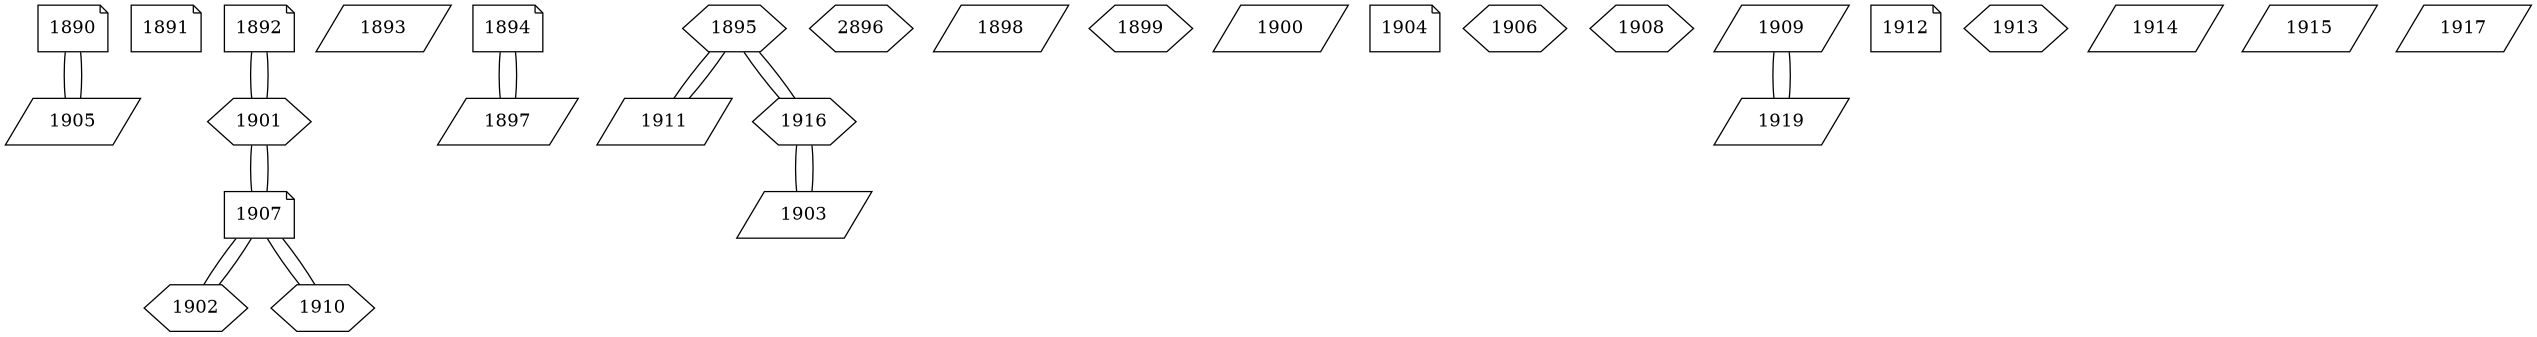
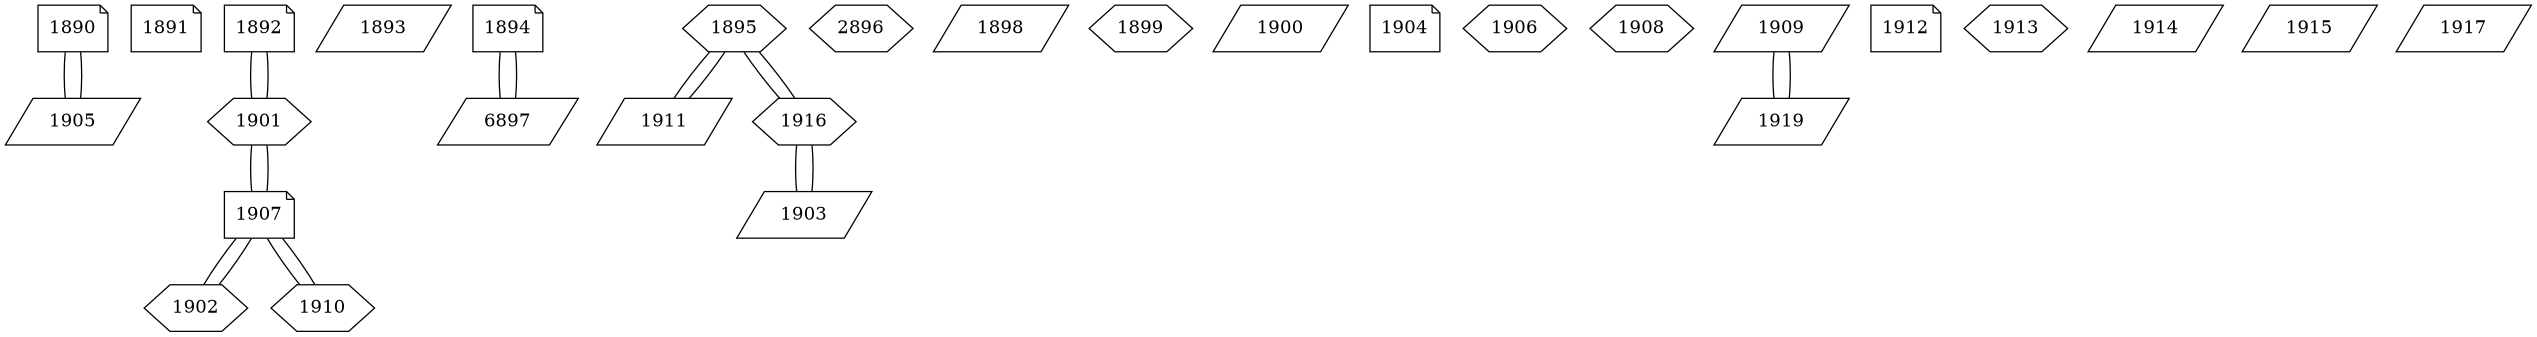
node "1897": label "1897" -> "6897"
